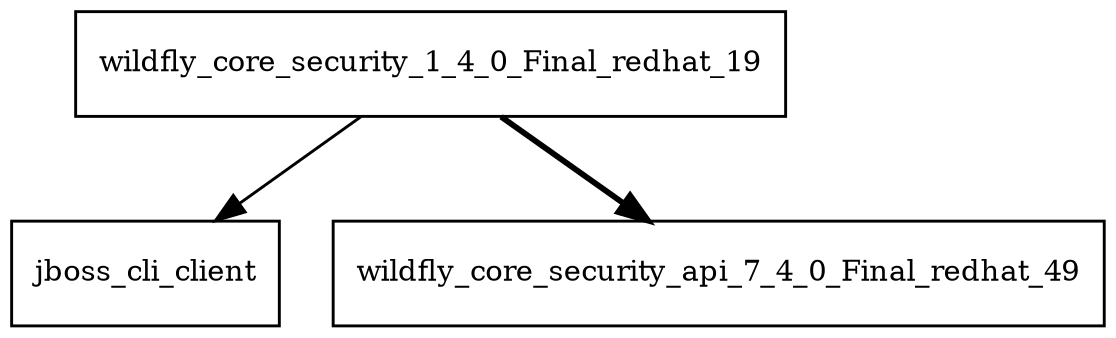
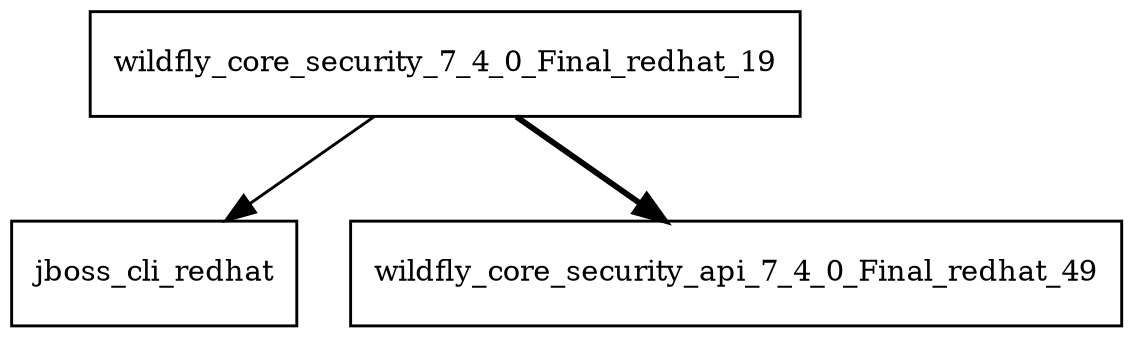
node "wildfly_core_security_1_4_0_Final_redhat_19": label "wildfly_core_security_1_4_0_Final_redhat_19" -> "wildfly_core_security_7_4_0_Final_redhat_19"
node "jboss_cli_client": label "jboss_cli_client" -> "jboss_cli_redhat"
